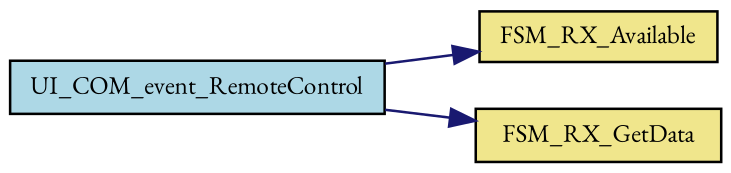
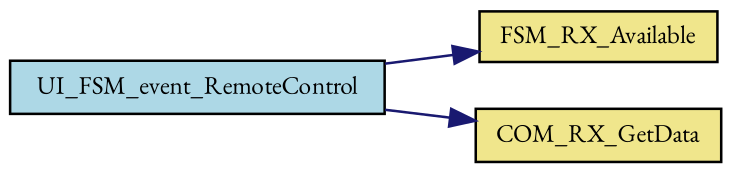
node "UI_COM_event_RemoteControl": label "UI_COM_event_RemoteControl" -> "UI_FSM_event_RemoteControl"
node "FSM_RX_GetData": label "FSM_RX_GetData" -> "COM_RX_GetData"
